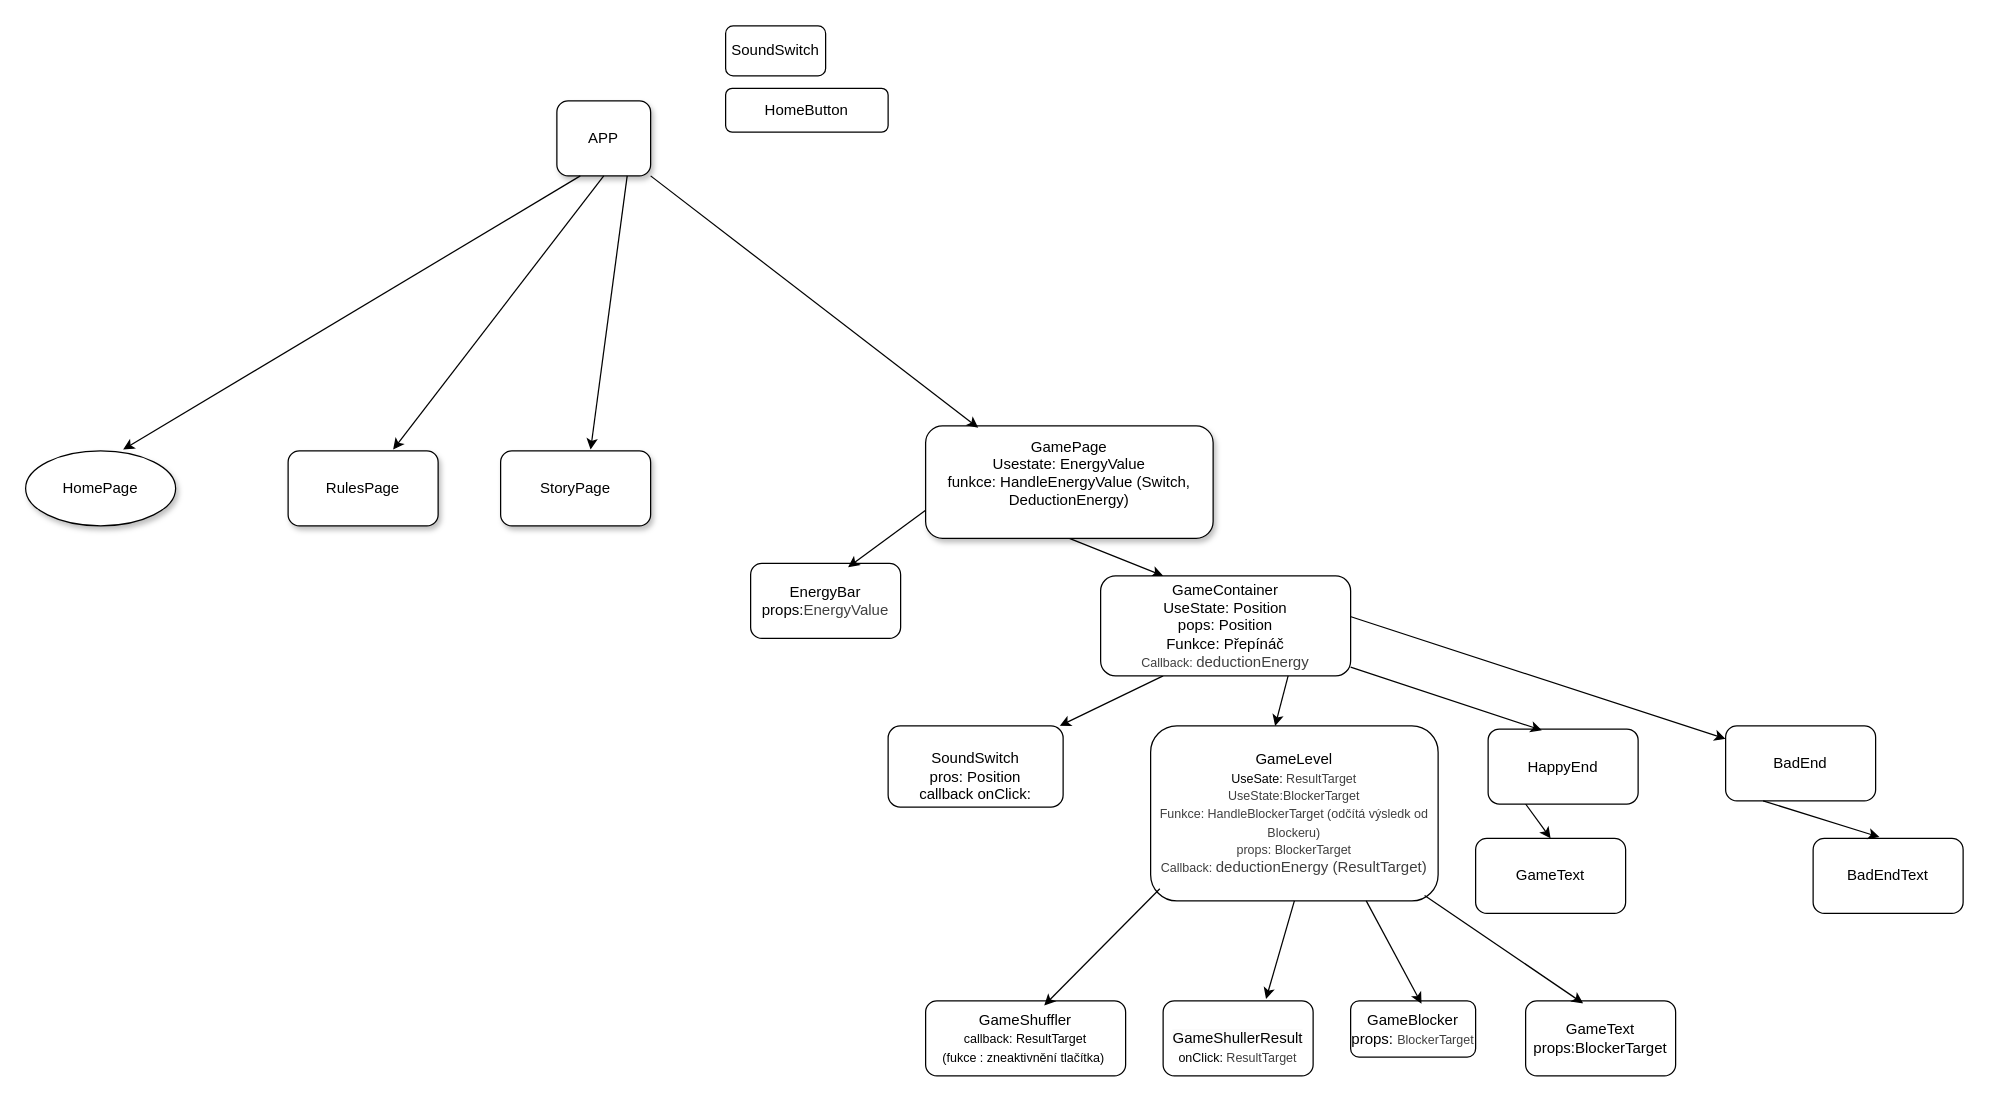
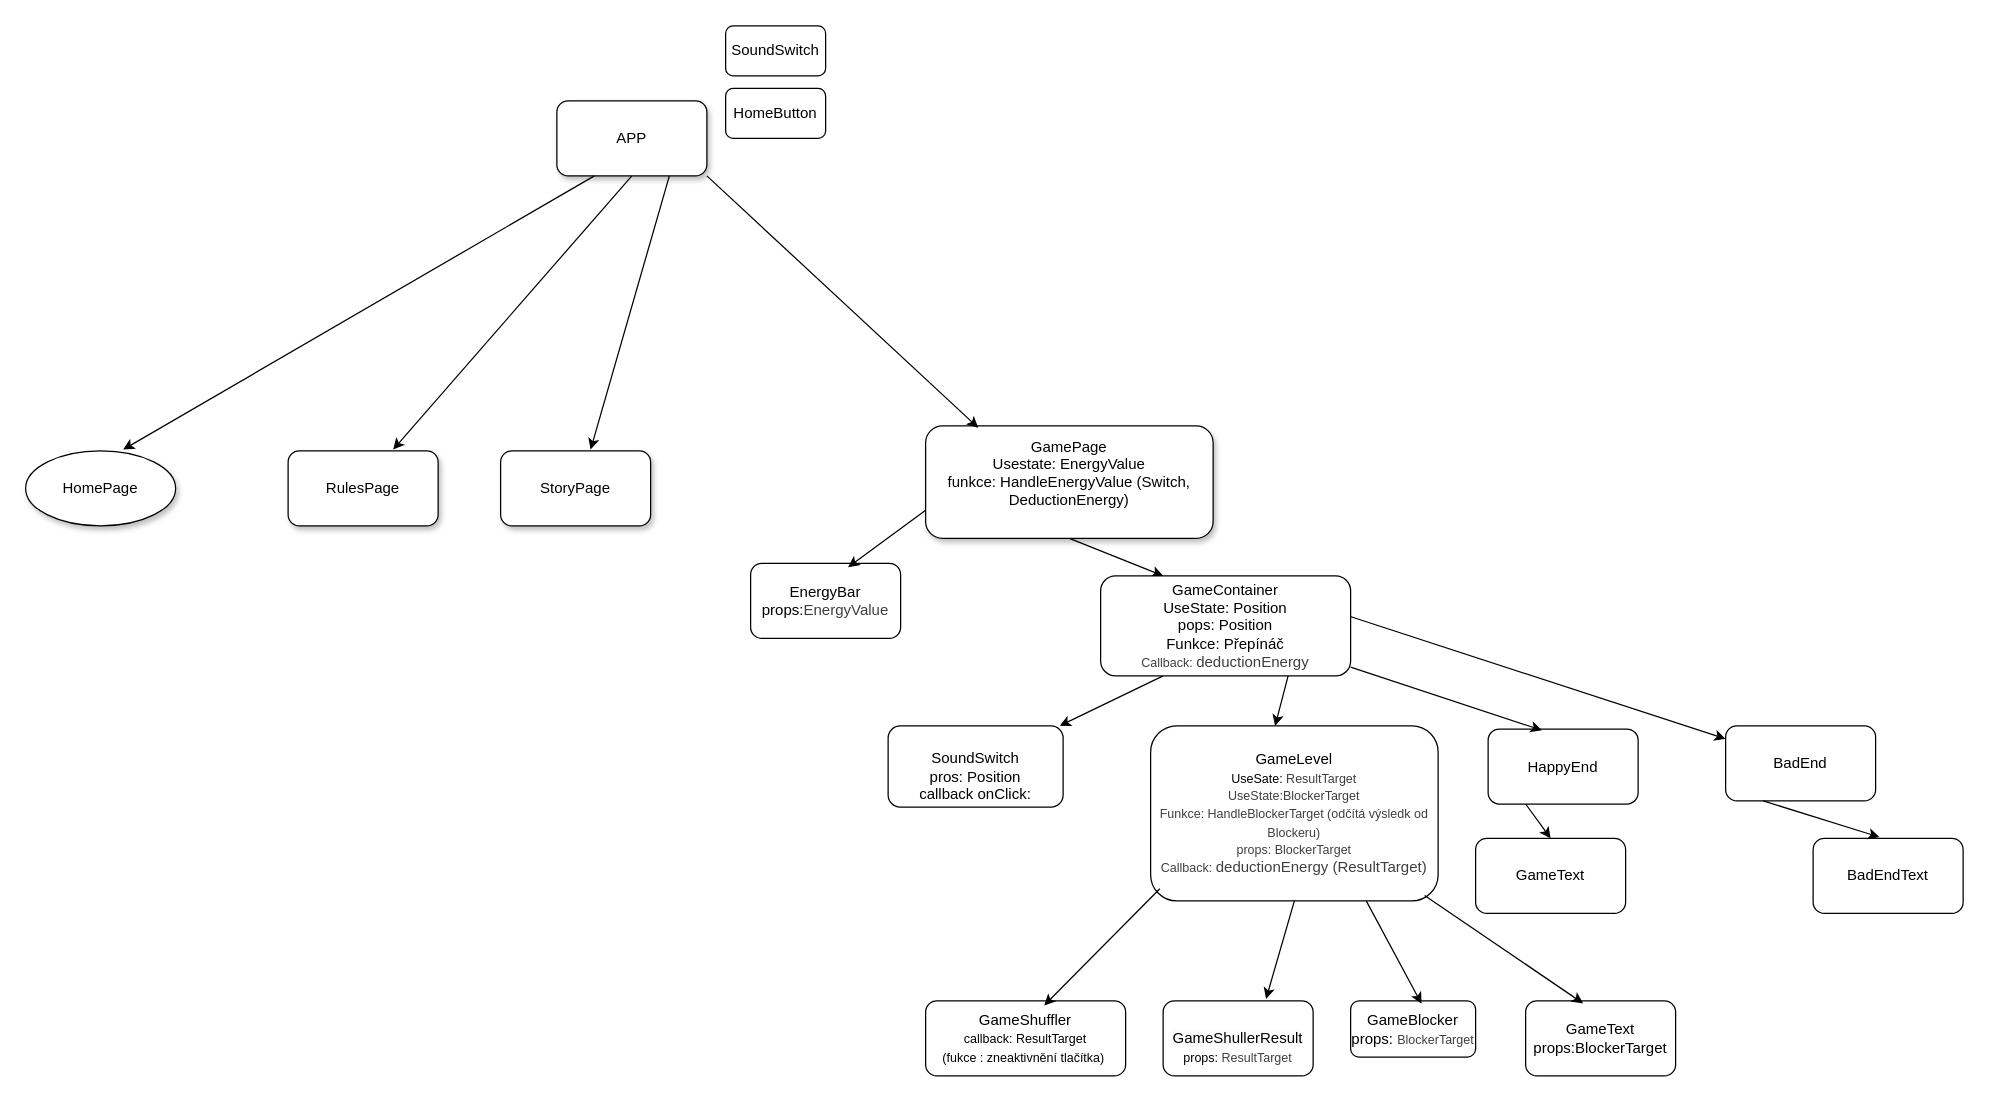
node "HomeButton": size 163x44 -> 100x50
node "APP": size 94x75 -> 150x75
node "GameShullerResult onClick: ResultTarget": label "GameShullerResult onClick: ResultTarget" -> "GameShullerResult props: ResultTarget"
